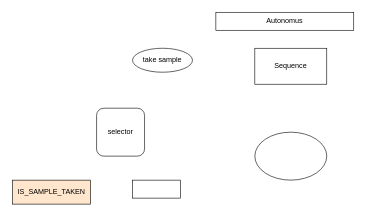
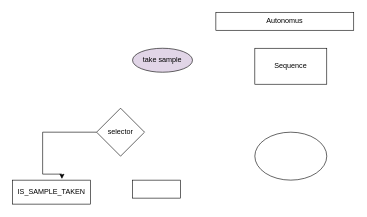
node "take sample": fillcolor #ffffff -> #e1d5e7
node "selector": shape rounded rectangle -> diamond
edge "selector" -> "IS_SAMPLE_TAKEN": added
node "IS_SAMPLE_TAKEN": fillcolor #ffe6cc -> #ffffff
